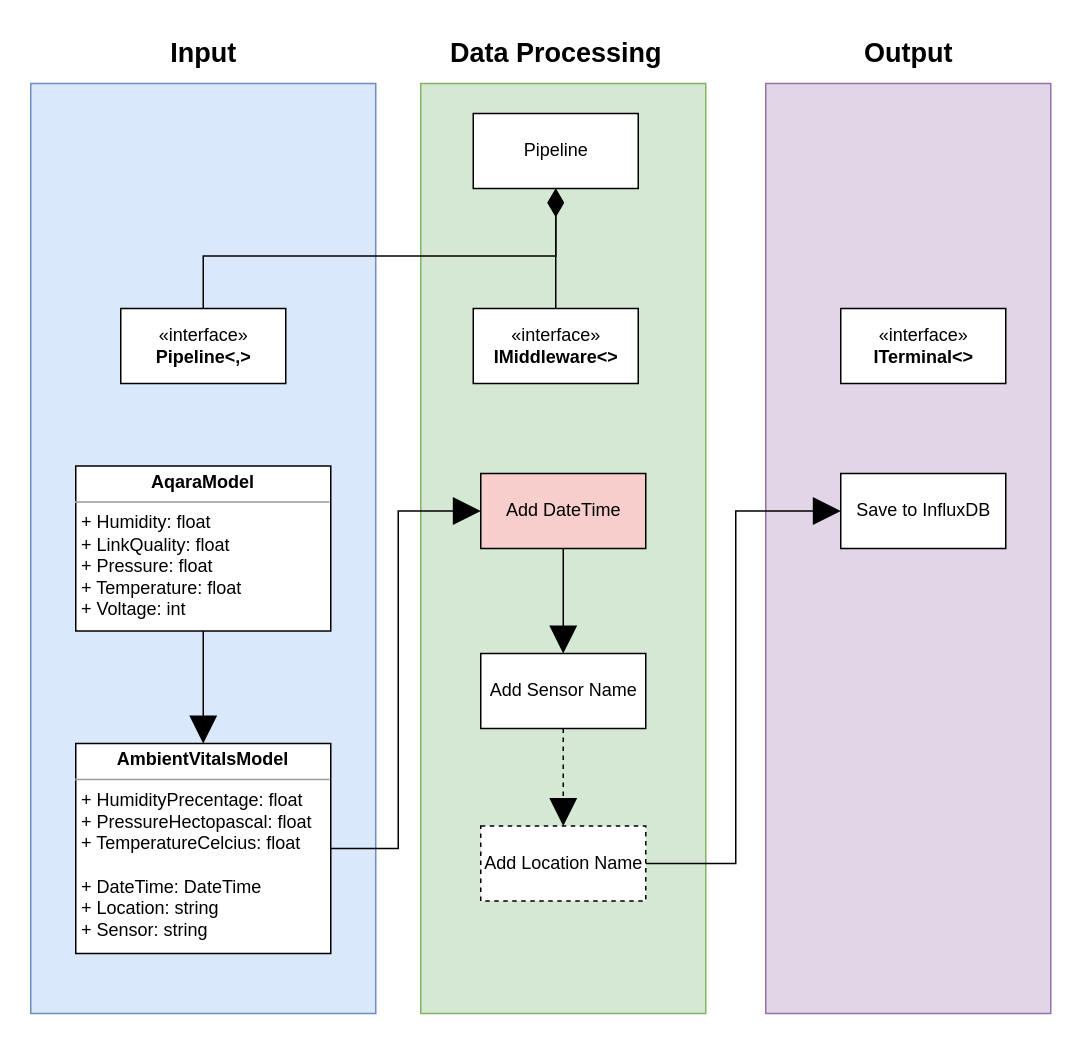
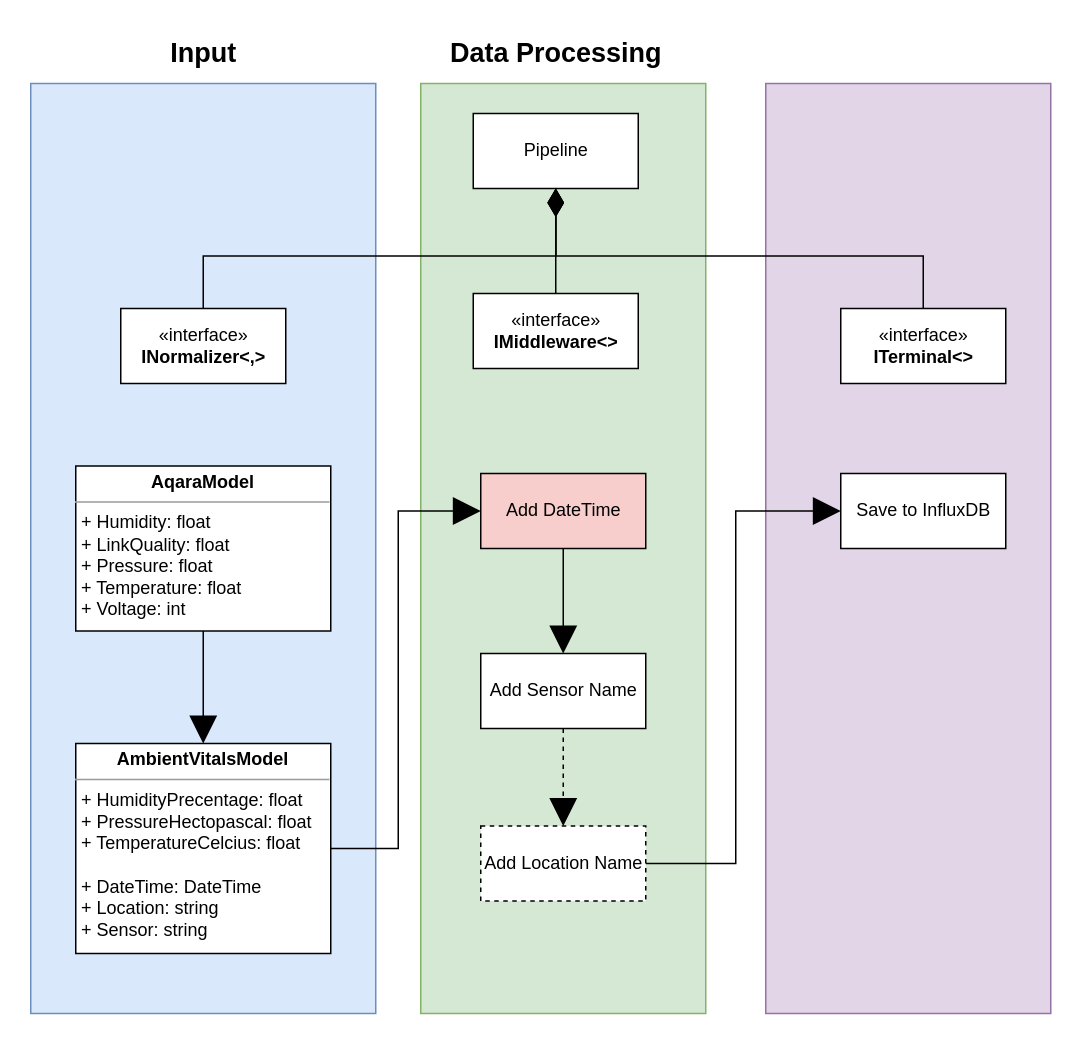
node "Output": removed
edge "«interface» ITerminal<>" -> "Pipeline": added
node "«interface» Pipeline<,>": label "«interface» Pipeline<,>" -> "«interface» INormalizer<,>"
node "«interface» IMiddleware<>": moved (556, 346) -> (556, 331)
